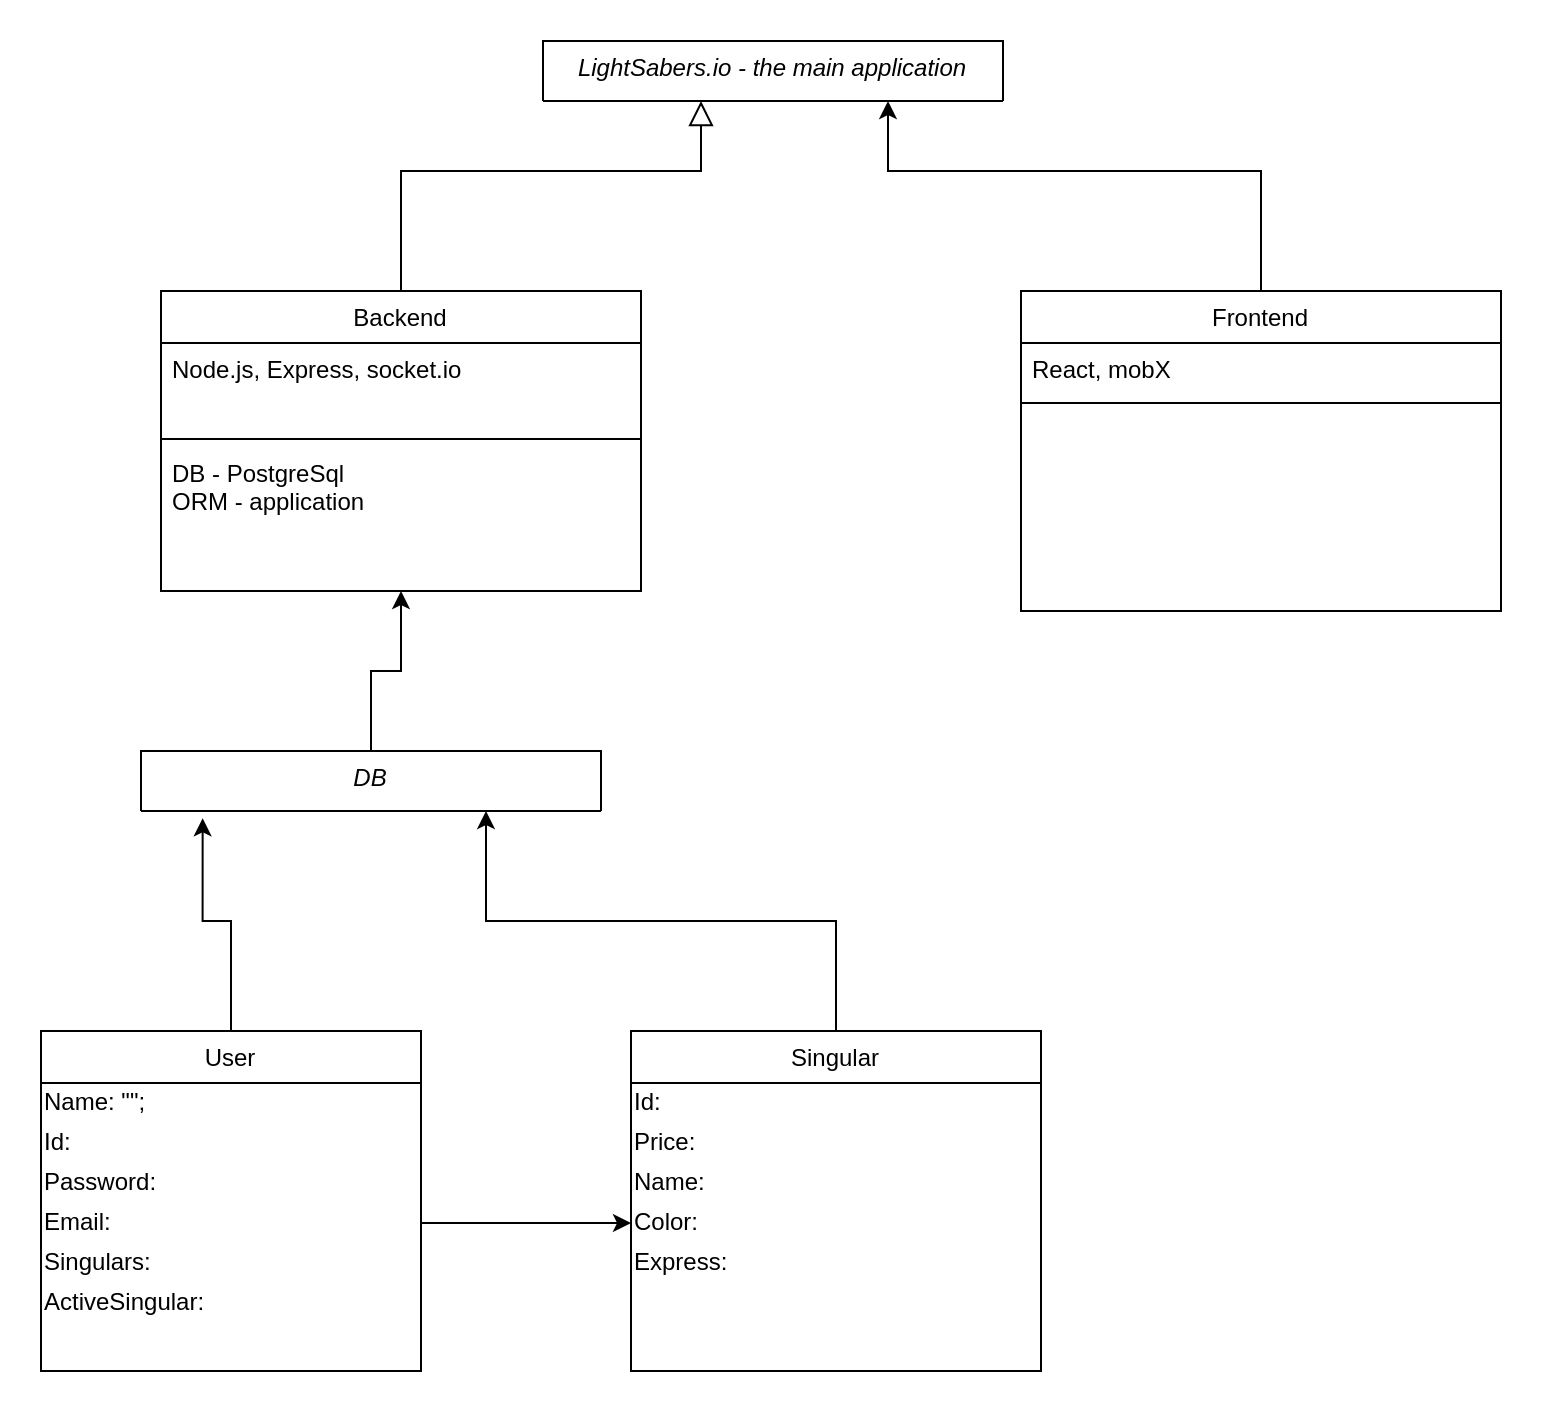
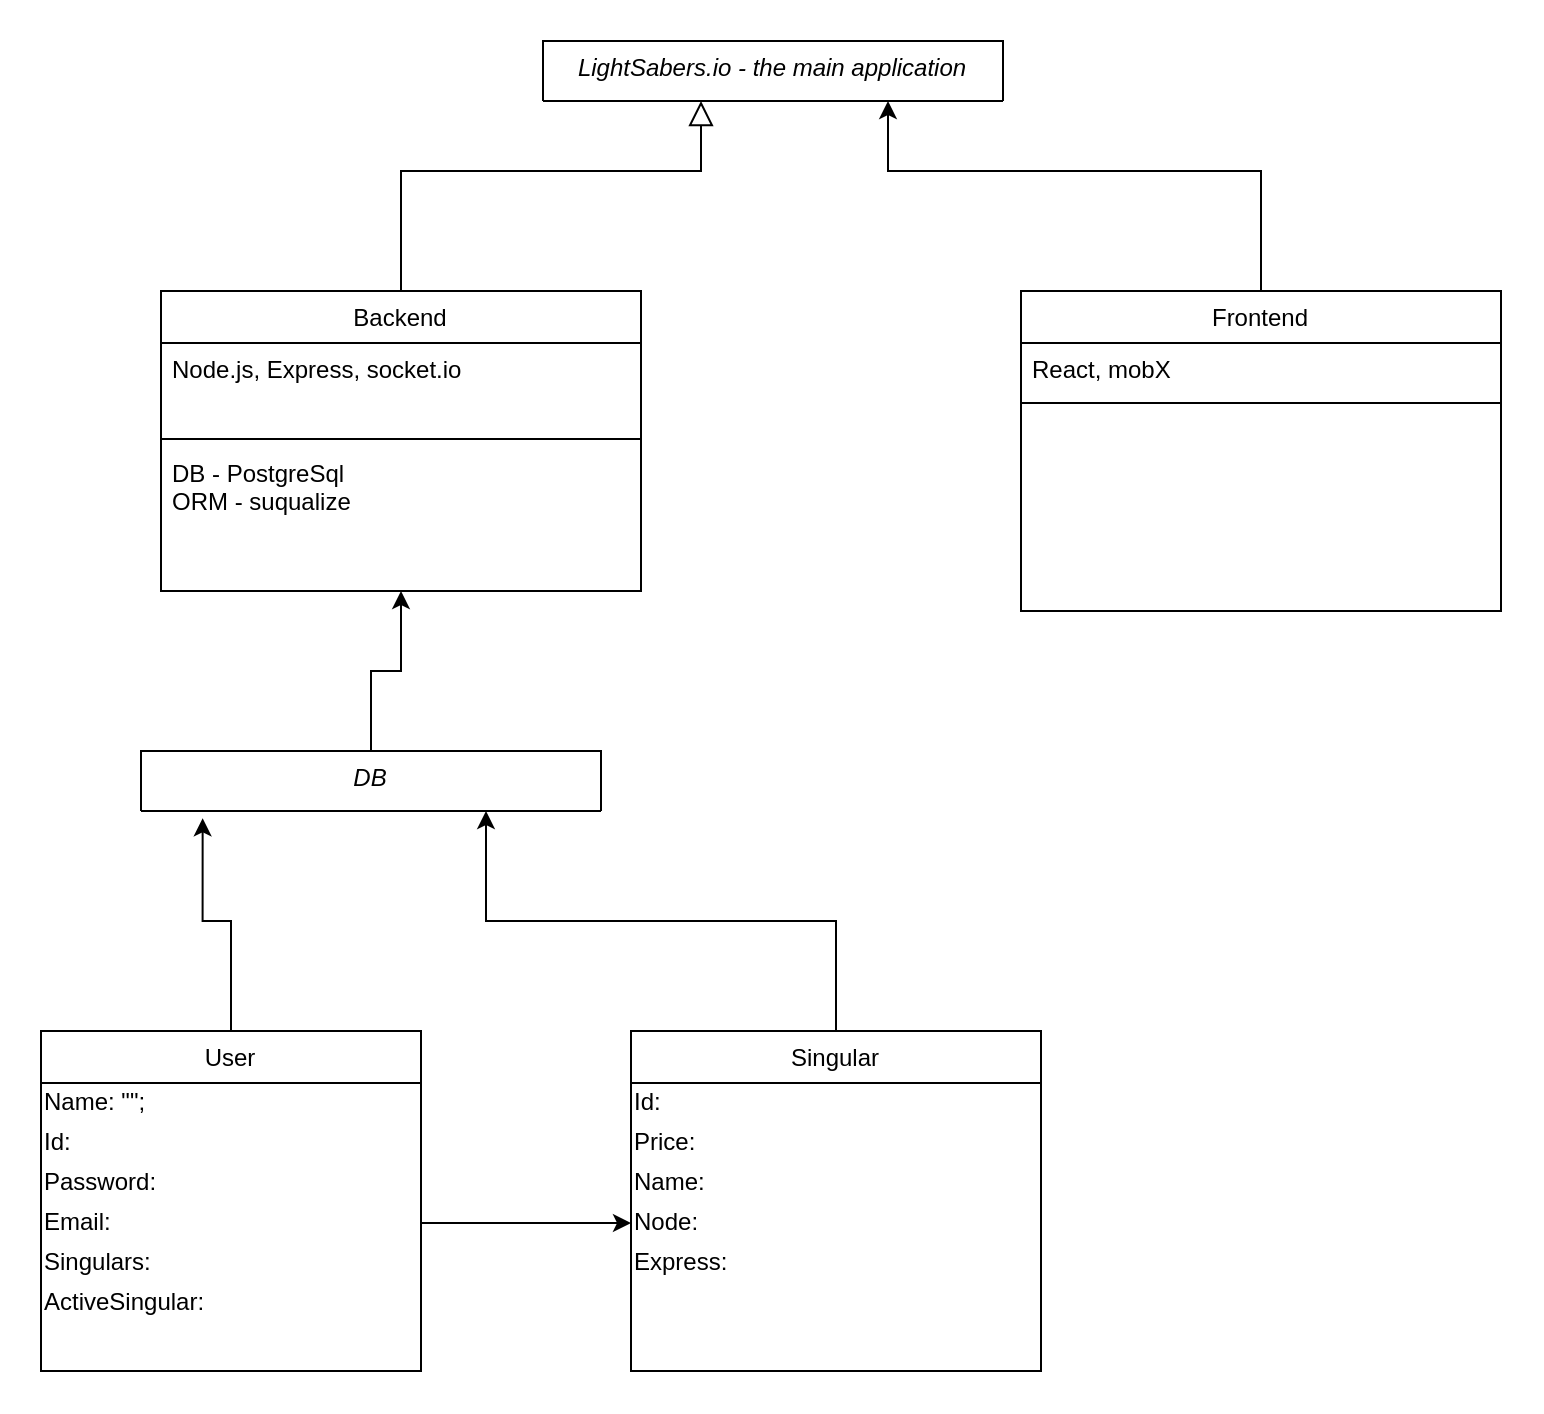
node "DB - PostgreSql ORM - application": label "DB - PostgreSql ORM - application" -> "DB - PostgreSql ORM - suqualize"
node "Color:": label "Color:" -> "Node:"
